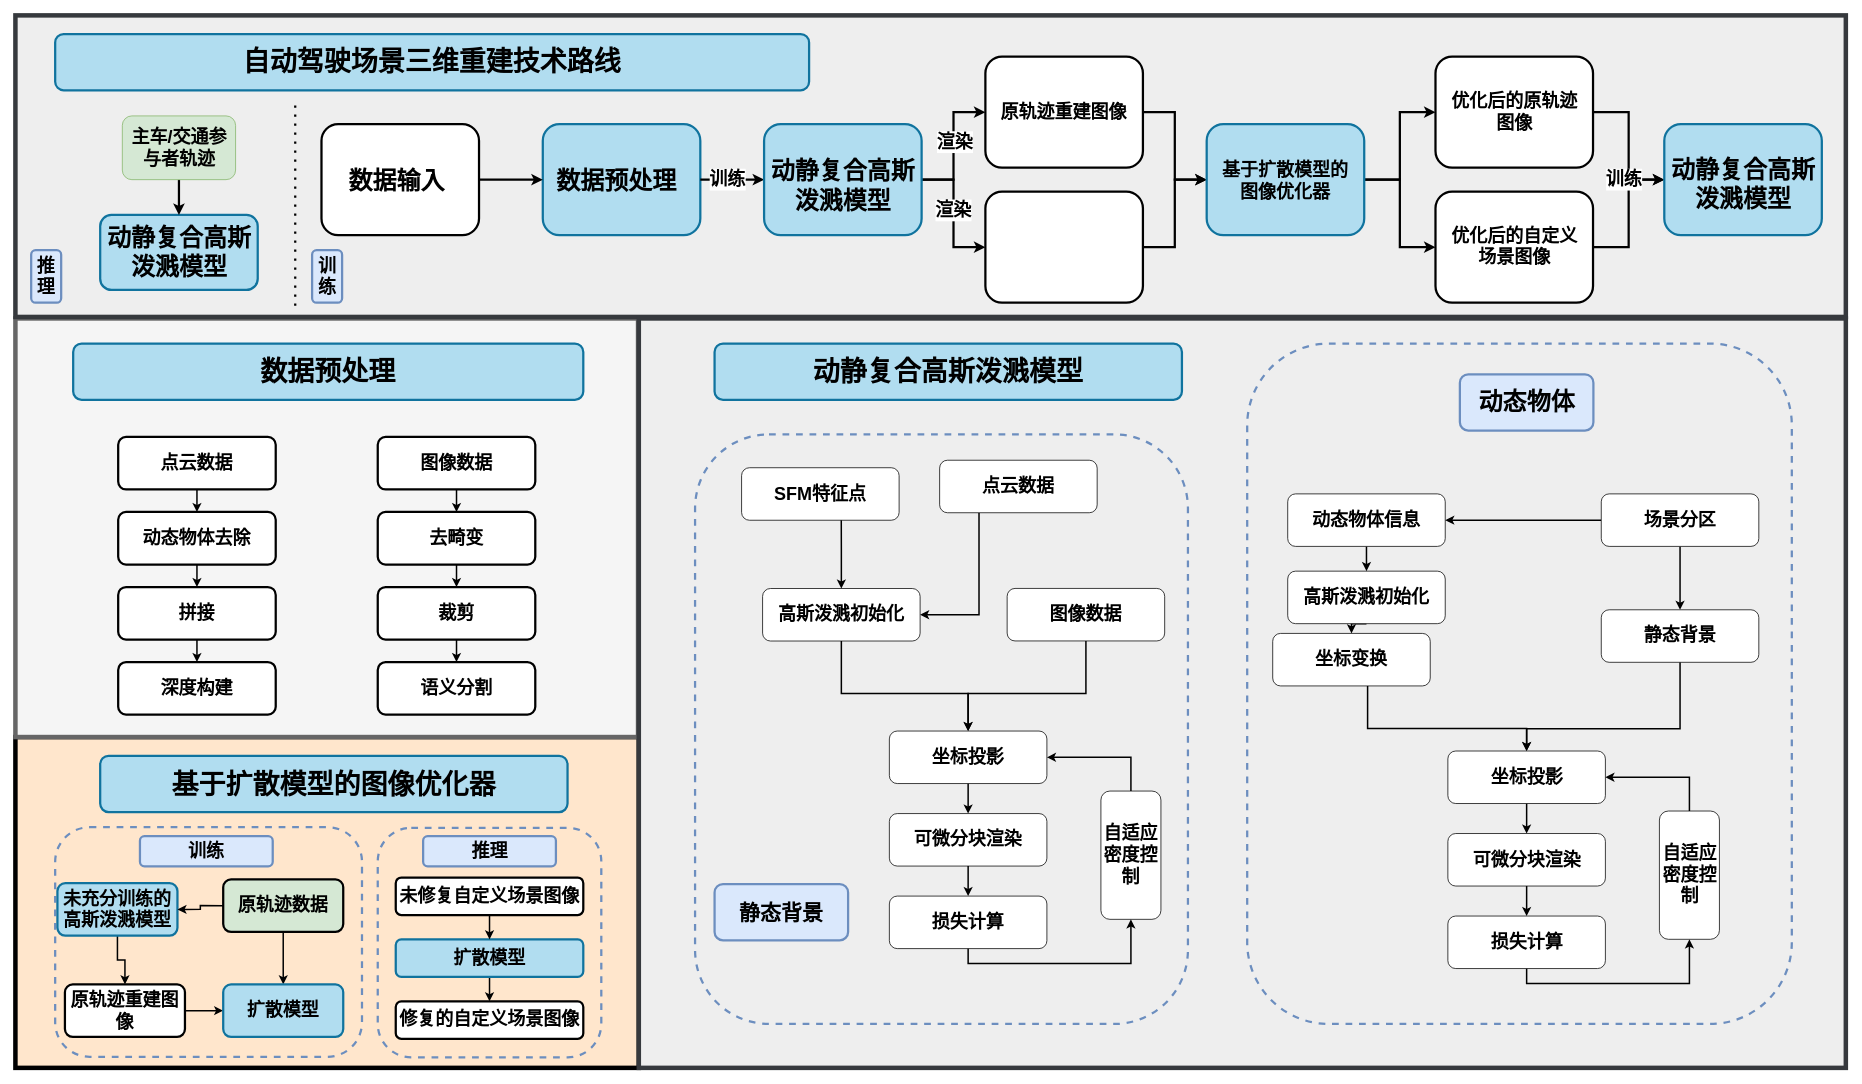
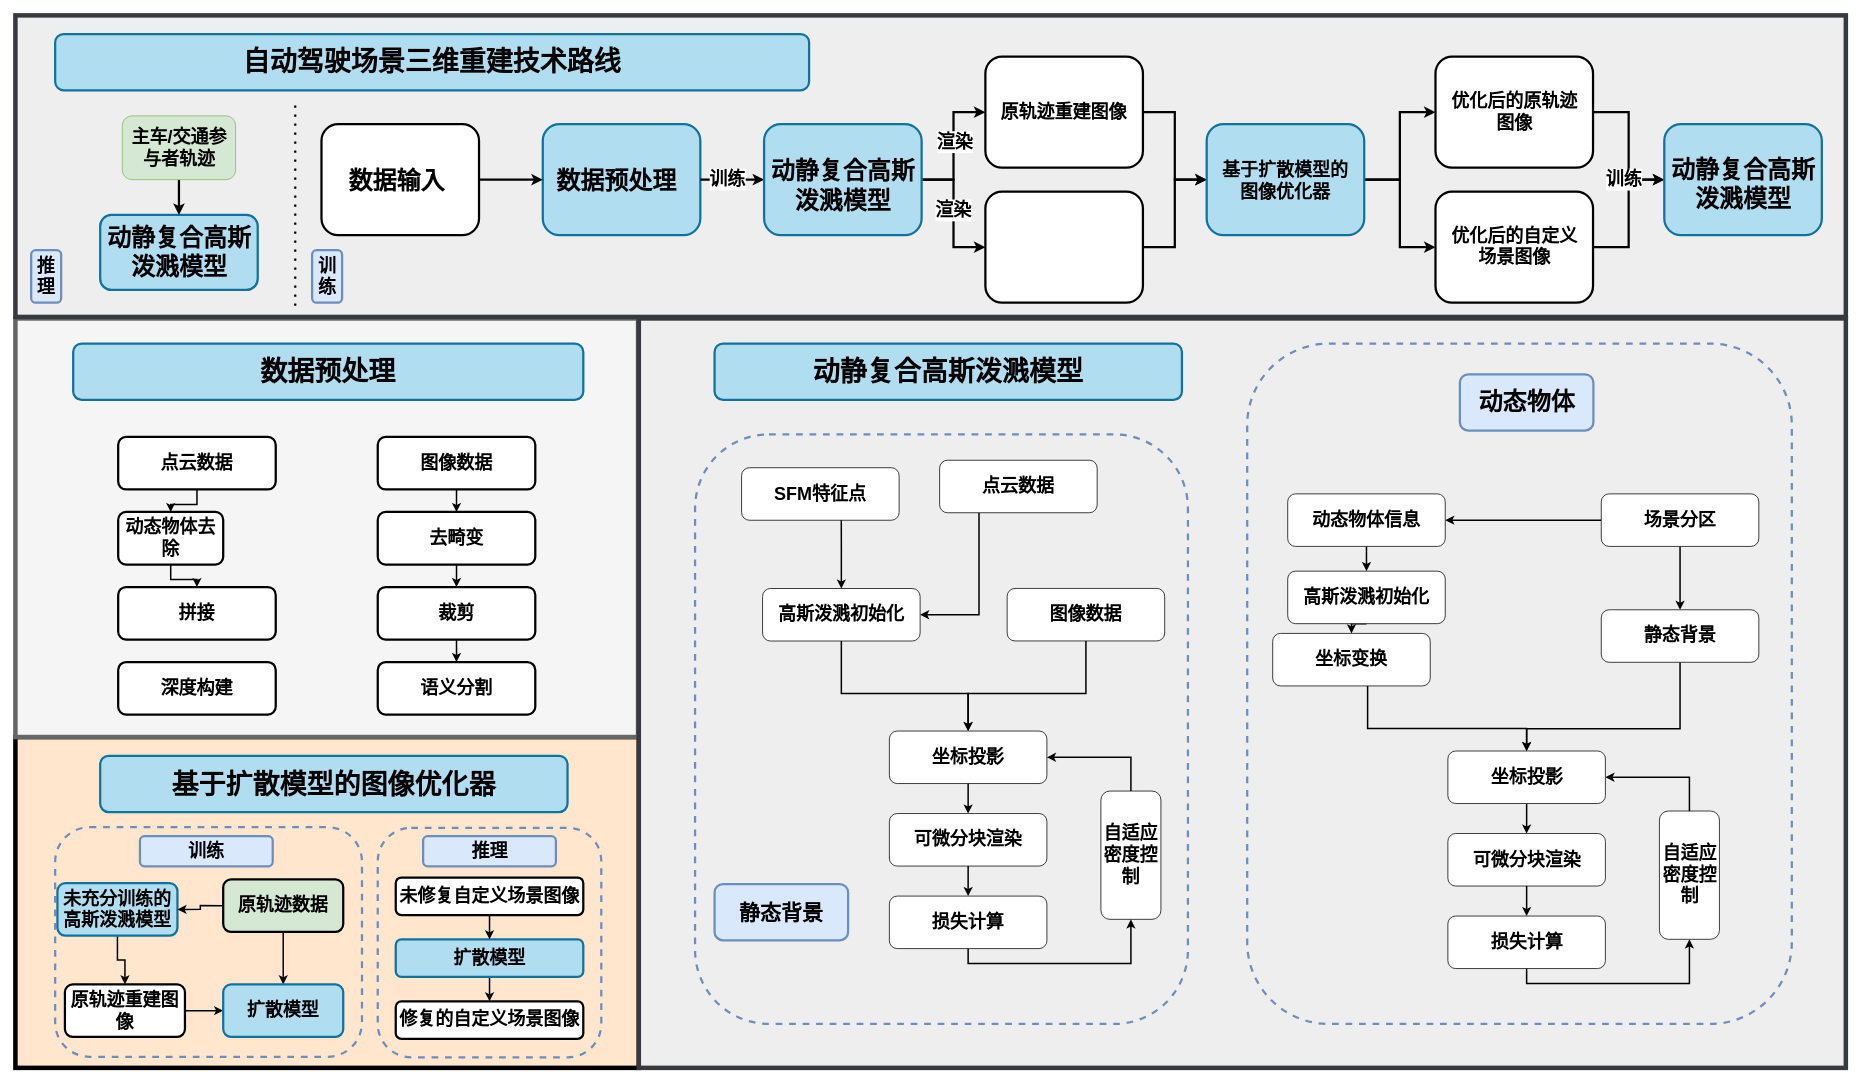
node "动态物体去除": size 158x53 -> 105x53
edge "拼接" -> "深度构建": removed
